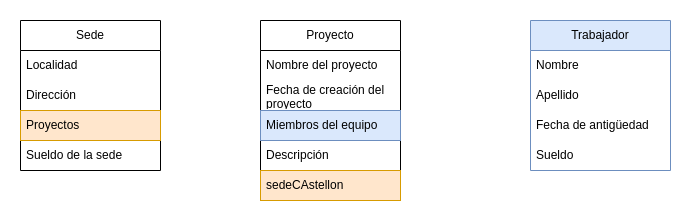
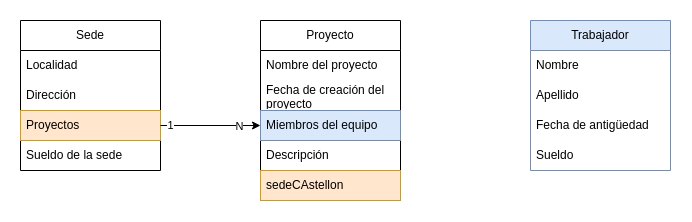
edge "Proyectos" -> "Miembros del equipo": added, labels "1", "N"
